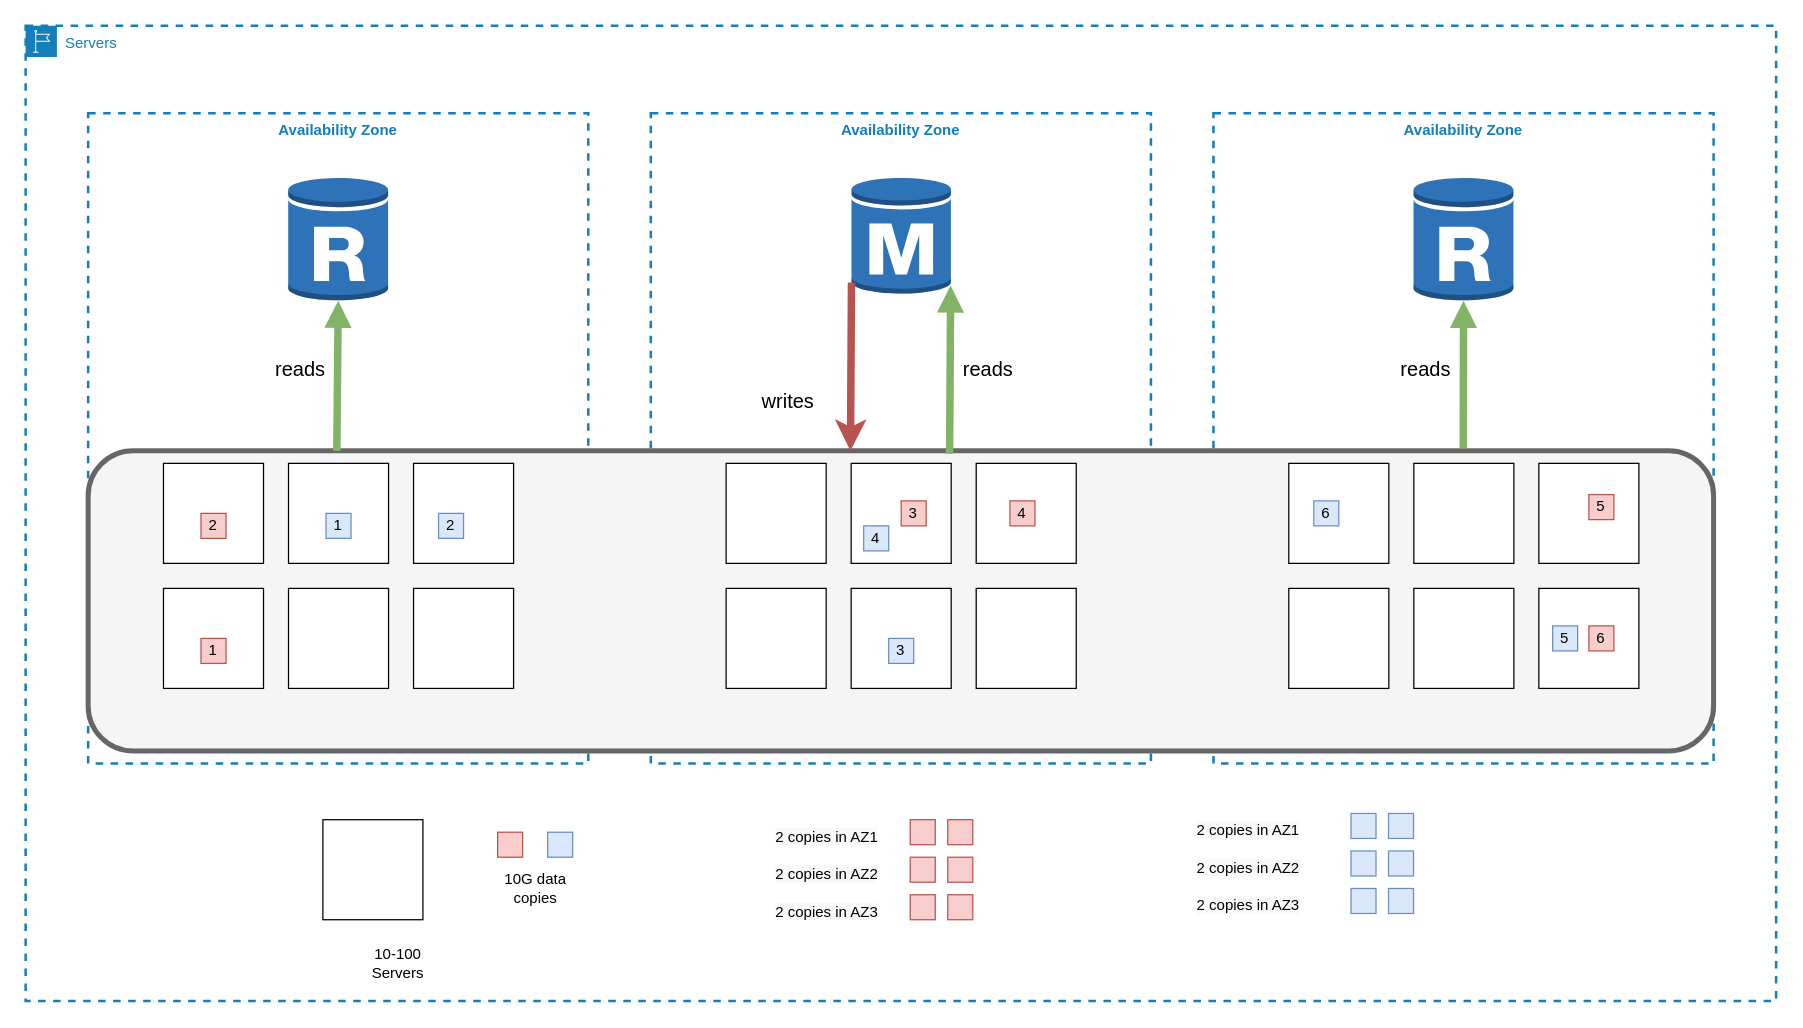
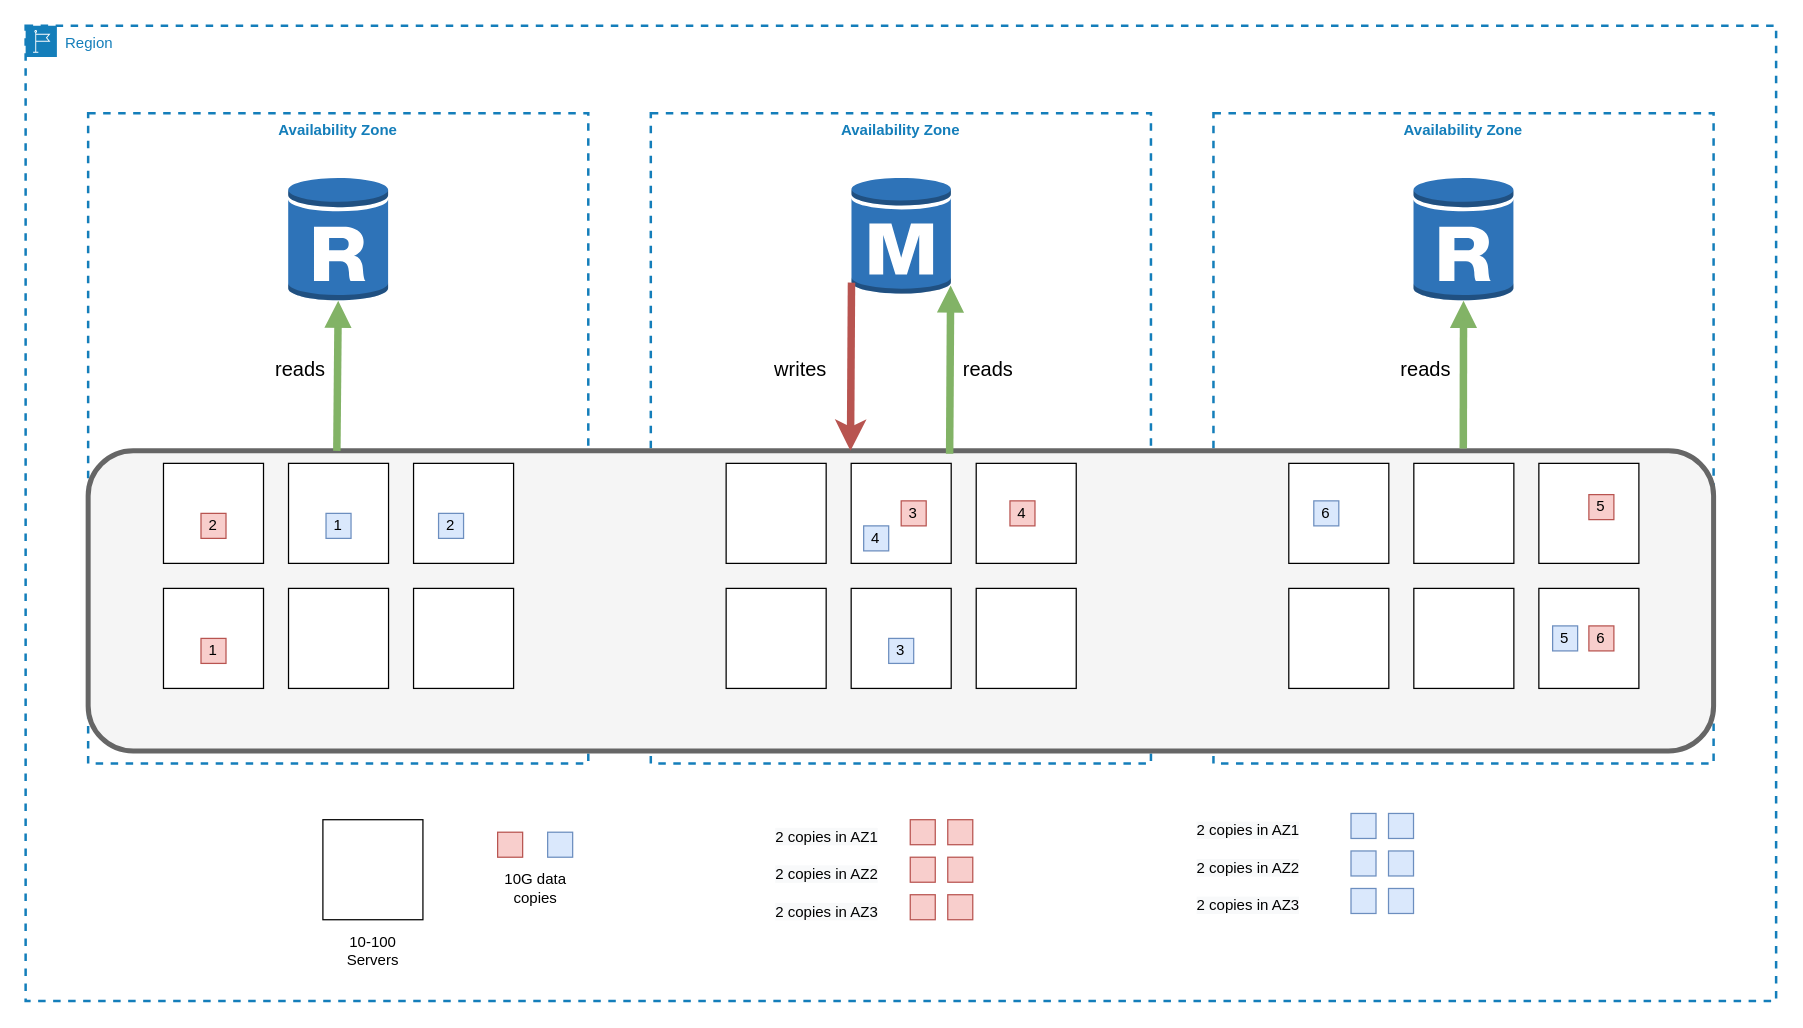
node "Servers": label "Servers" -> "Region"
node "writes": moved (788, 401) -> (801, 369)
node "10-100 Servers": moved (398, 963) -> (373, 951)
